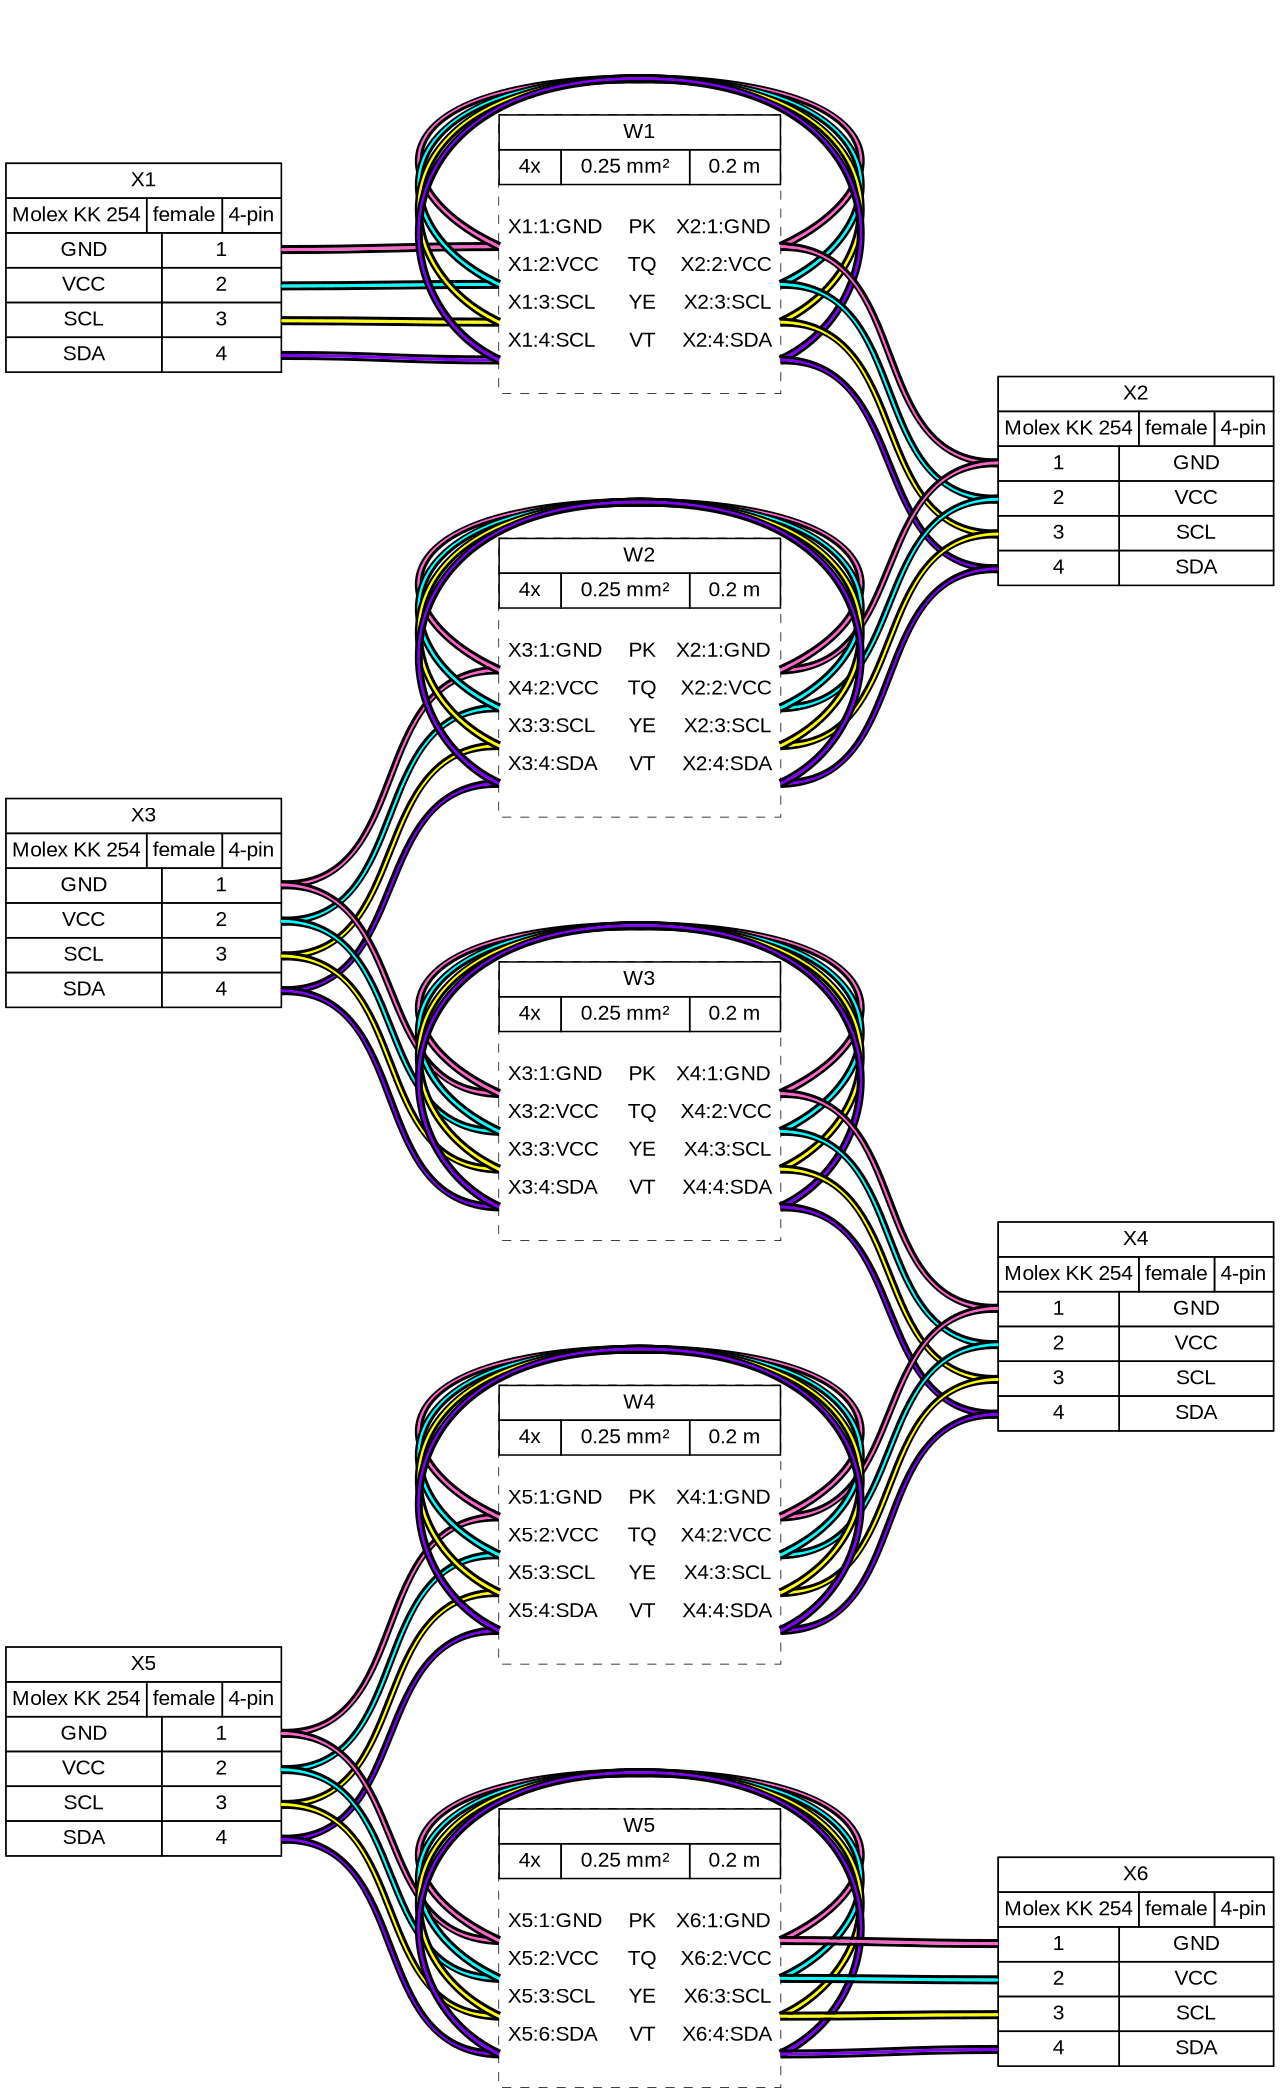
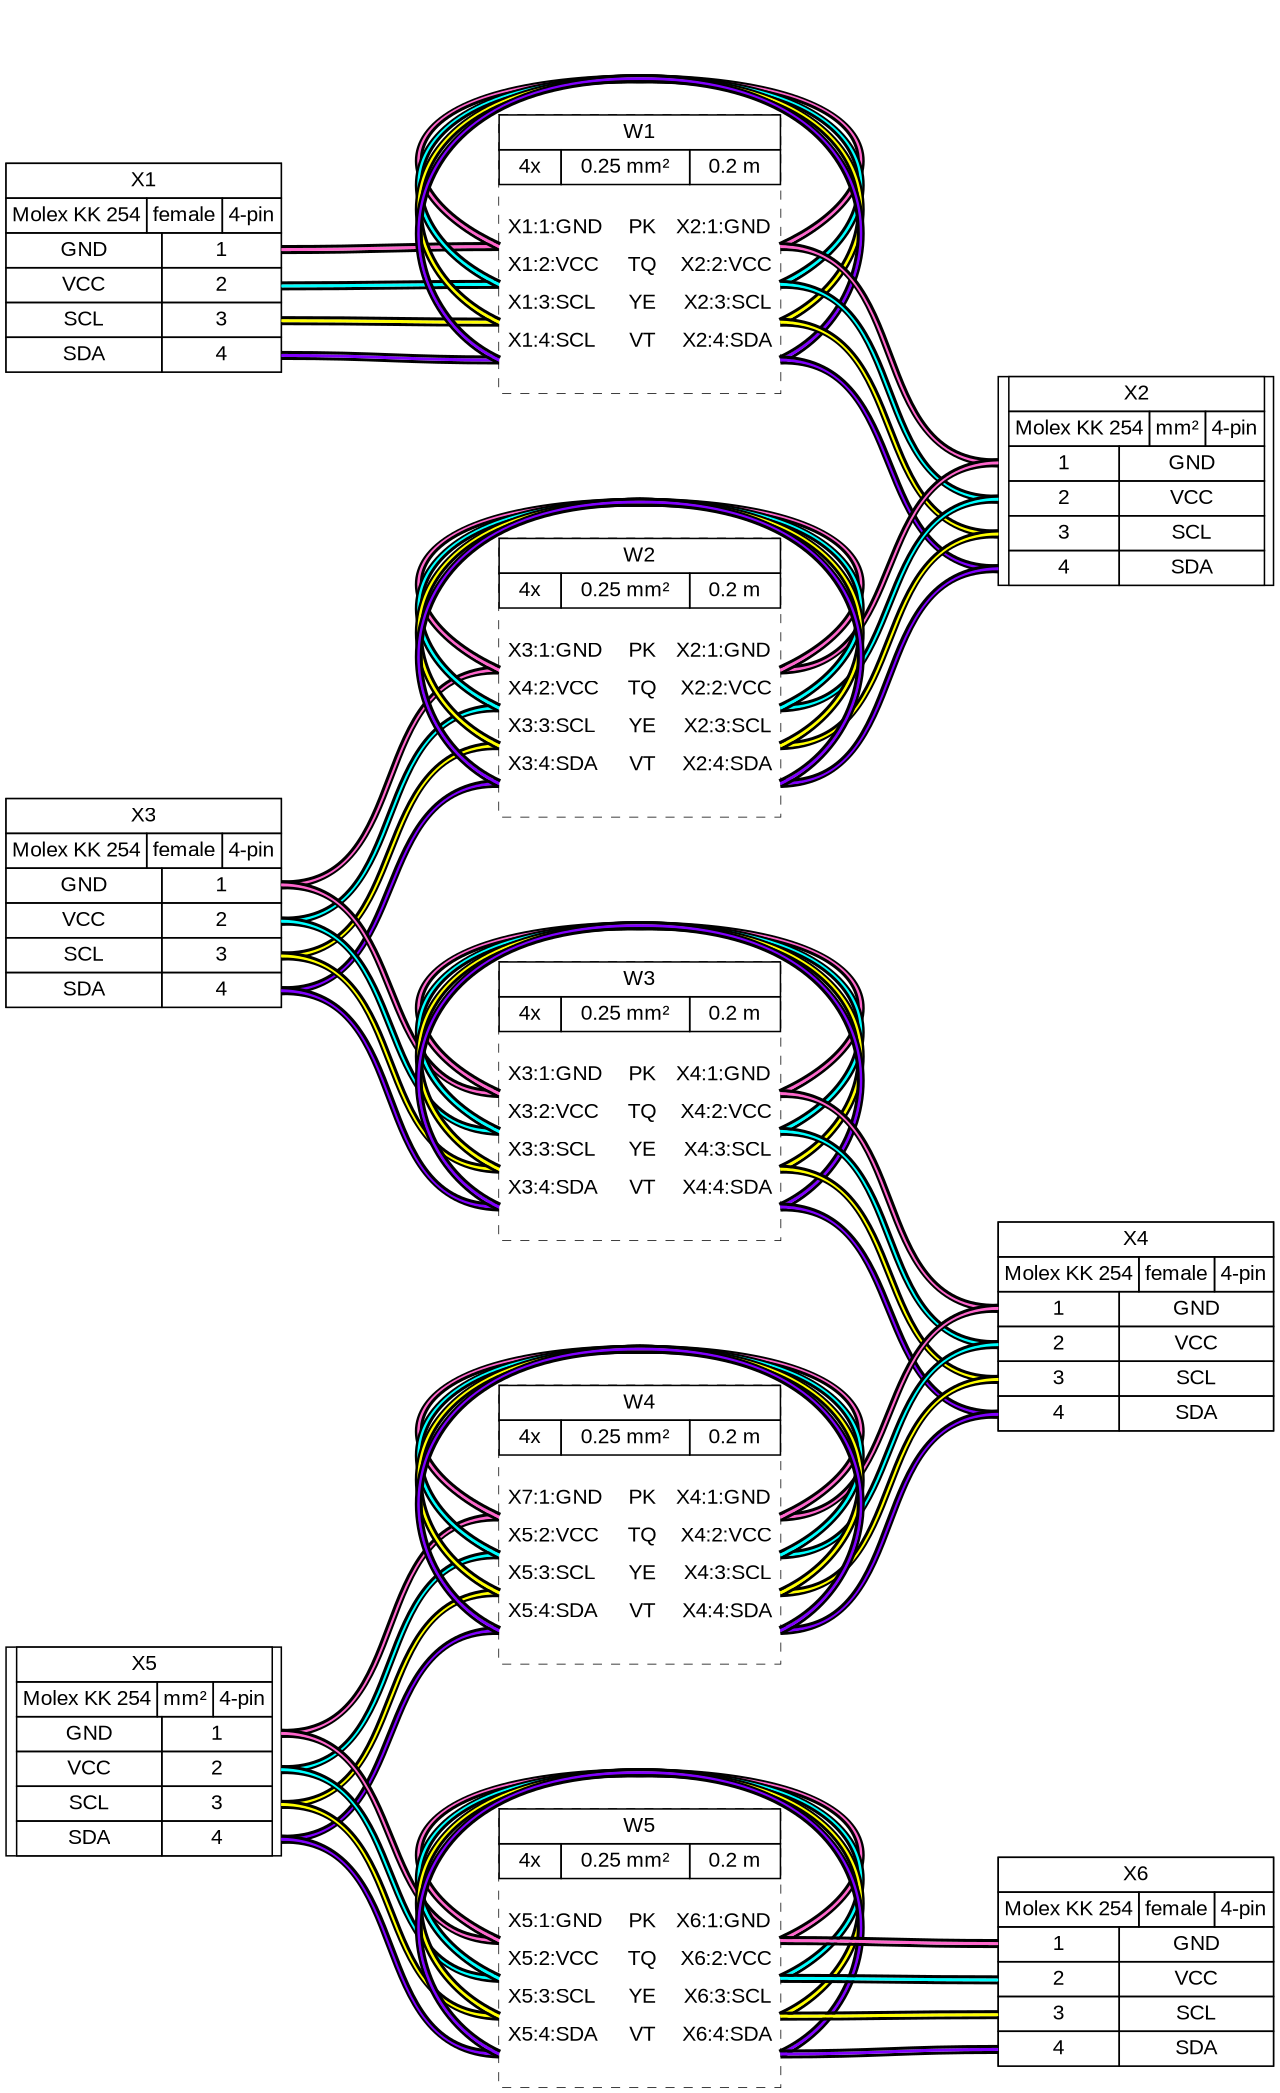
node "X2": text "female" -> "mm²"
node "W3": text "X3:3:VCC" -> "X3:3:SCL"
node "W4": text "X5:1:GND" -> "X7:1:GND"
node "X5": text "female" -> "mm²"
node "W5": text "X5:6:SDA" -> "X5:4:SDA"
